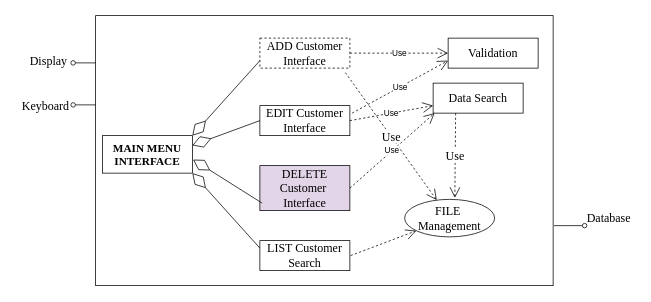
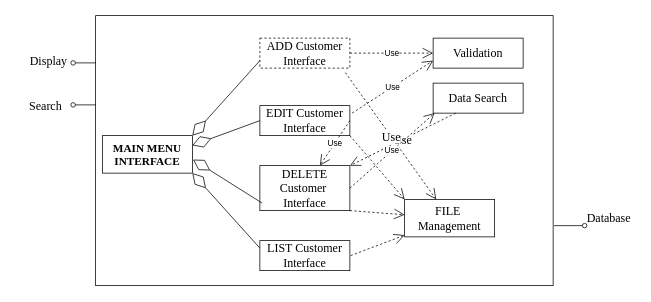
node "Validation": moved (493, 53) -> (478, 53)
node "Keyboard": label "Keyboard" -> "Search"
edge "EDIT Customer Interface" -> "Data Search": now "EDIT Customer Interface" -> "DELETE Customer Interface"
edge "Data Search" -> "FILE Management": now "Data Search" -> "DELETE Customer Interface"
edge "EDIT Customer Interface" -> "FILE Management": added
node "DELETE Customer Interface": fillcolor #e1d5e7 -> #ffffff
edge "DELETE Customer Interface" -> "FILE Management": added
node "FILE Management": shape ellipse -> rectangle
node "LIST Customer Search": label "LIST Customer Search" -> "LIST Customer Interface"
